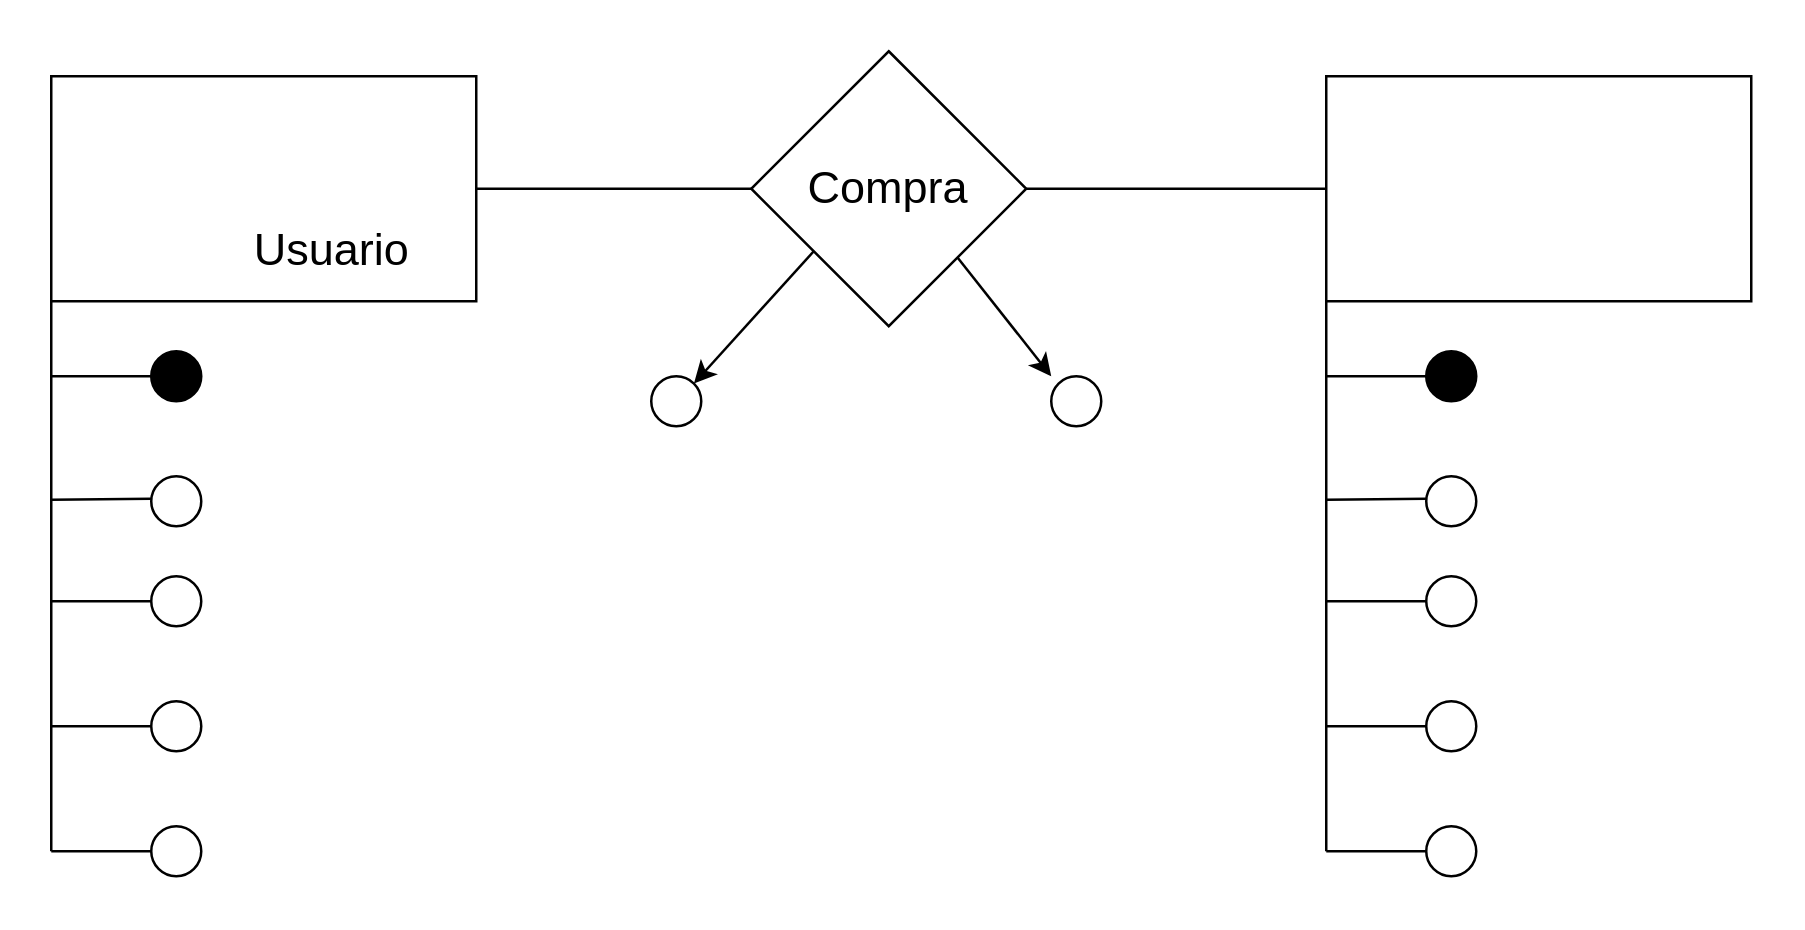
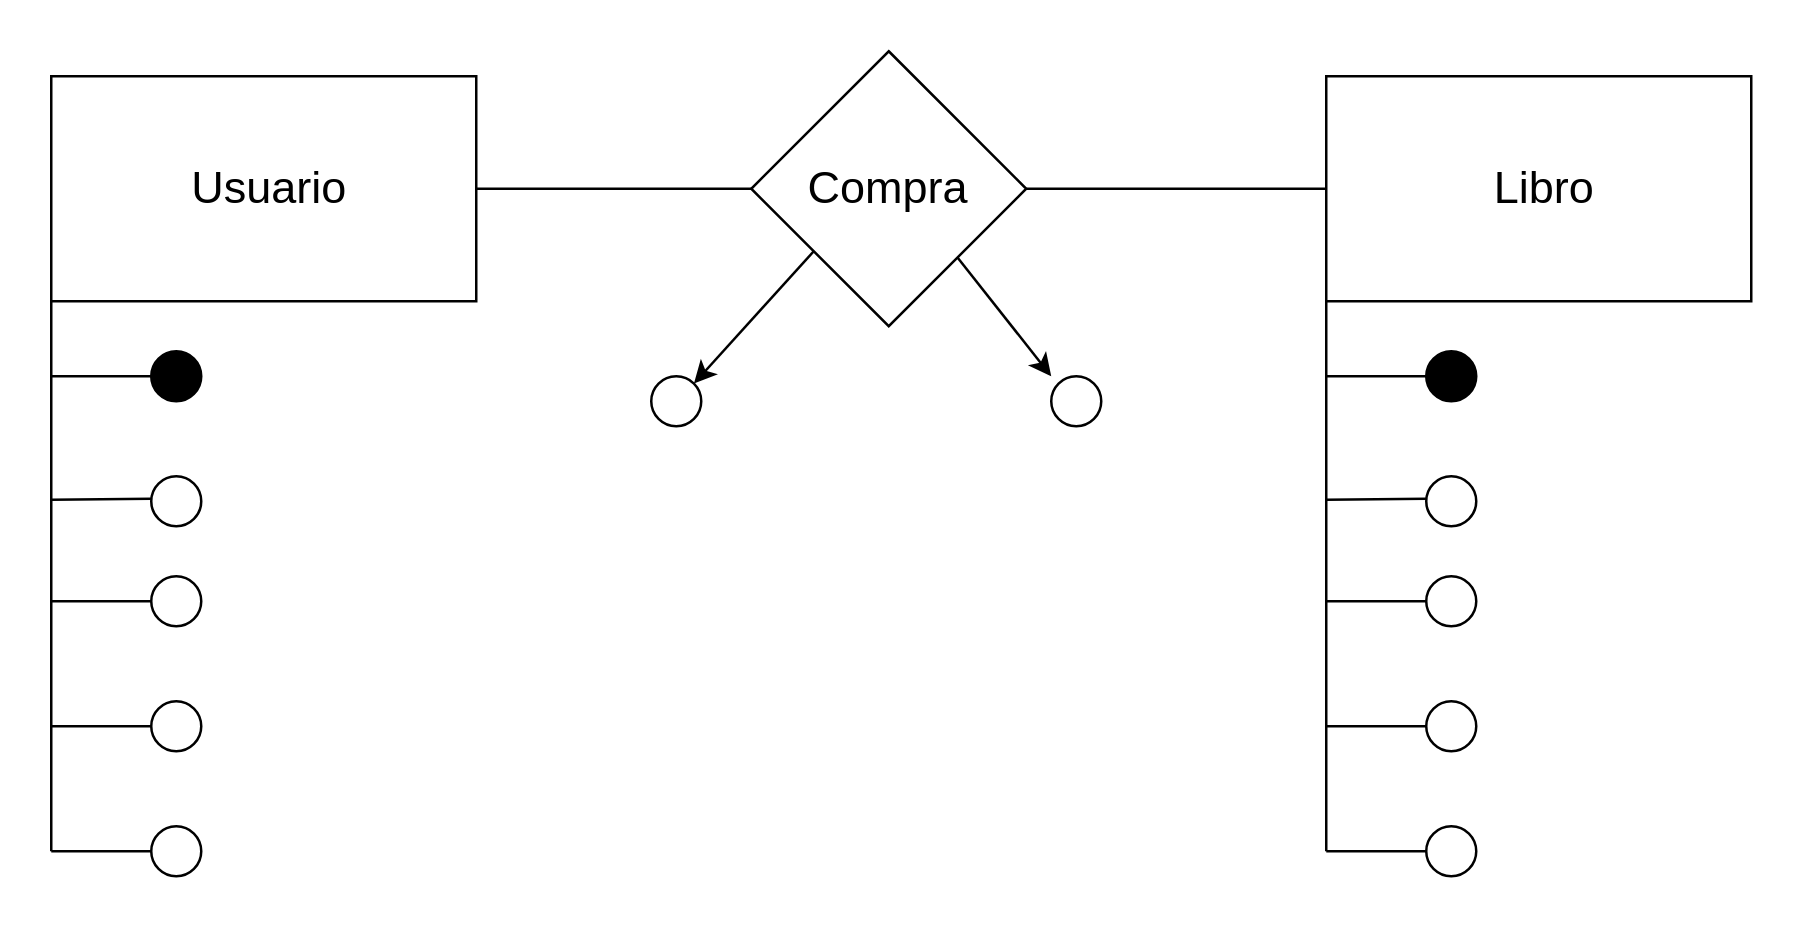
node "Libro": added
node "Usuario": moved (333, 251) -> (270, 189)
